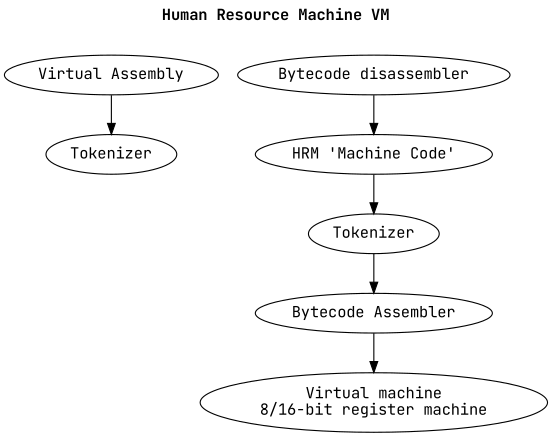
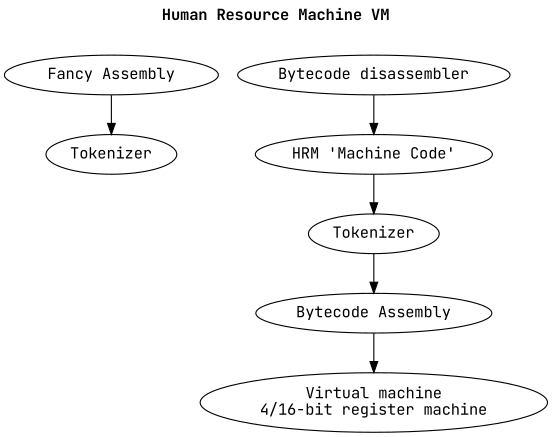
node "Virtual Assembly": label "Virtual Assembly" -> "Fancy Assembly"
node "Bytecode Assembler": label "Bytecode Assembler" -> "Bytecode Assembly"
node "Virtual machine 8/16-bit register machine": label "Virtual machine 8/16-bit register machine" -> "Virtual machine 4/16-bit register machine"
